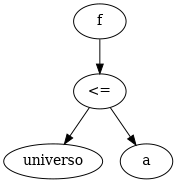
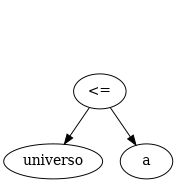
node "f": removed
